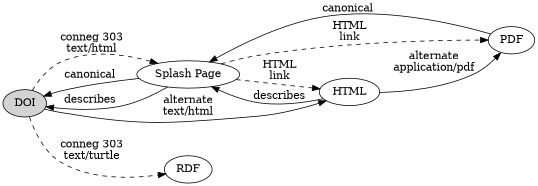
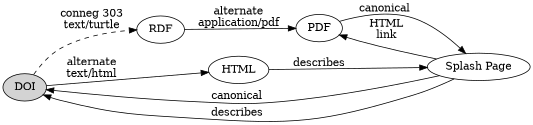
edge "Splash Page" -> "PDF": style dashed -> solid
edge "DOI" -> "Splash Page": removed, label "conneg 303 text/html"
edge "Splash Page" -> "HTML": removed, label "HTML link"
edge "HTML" -> "PDF": now "RDF" -> "PDF"
